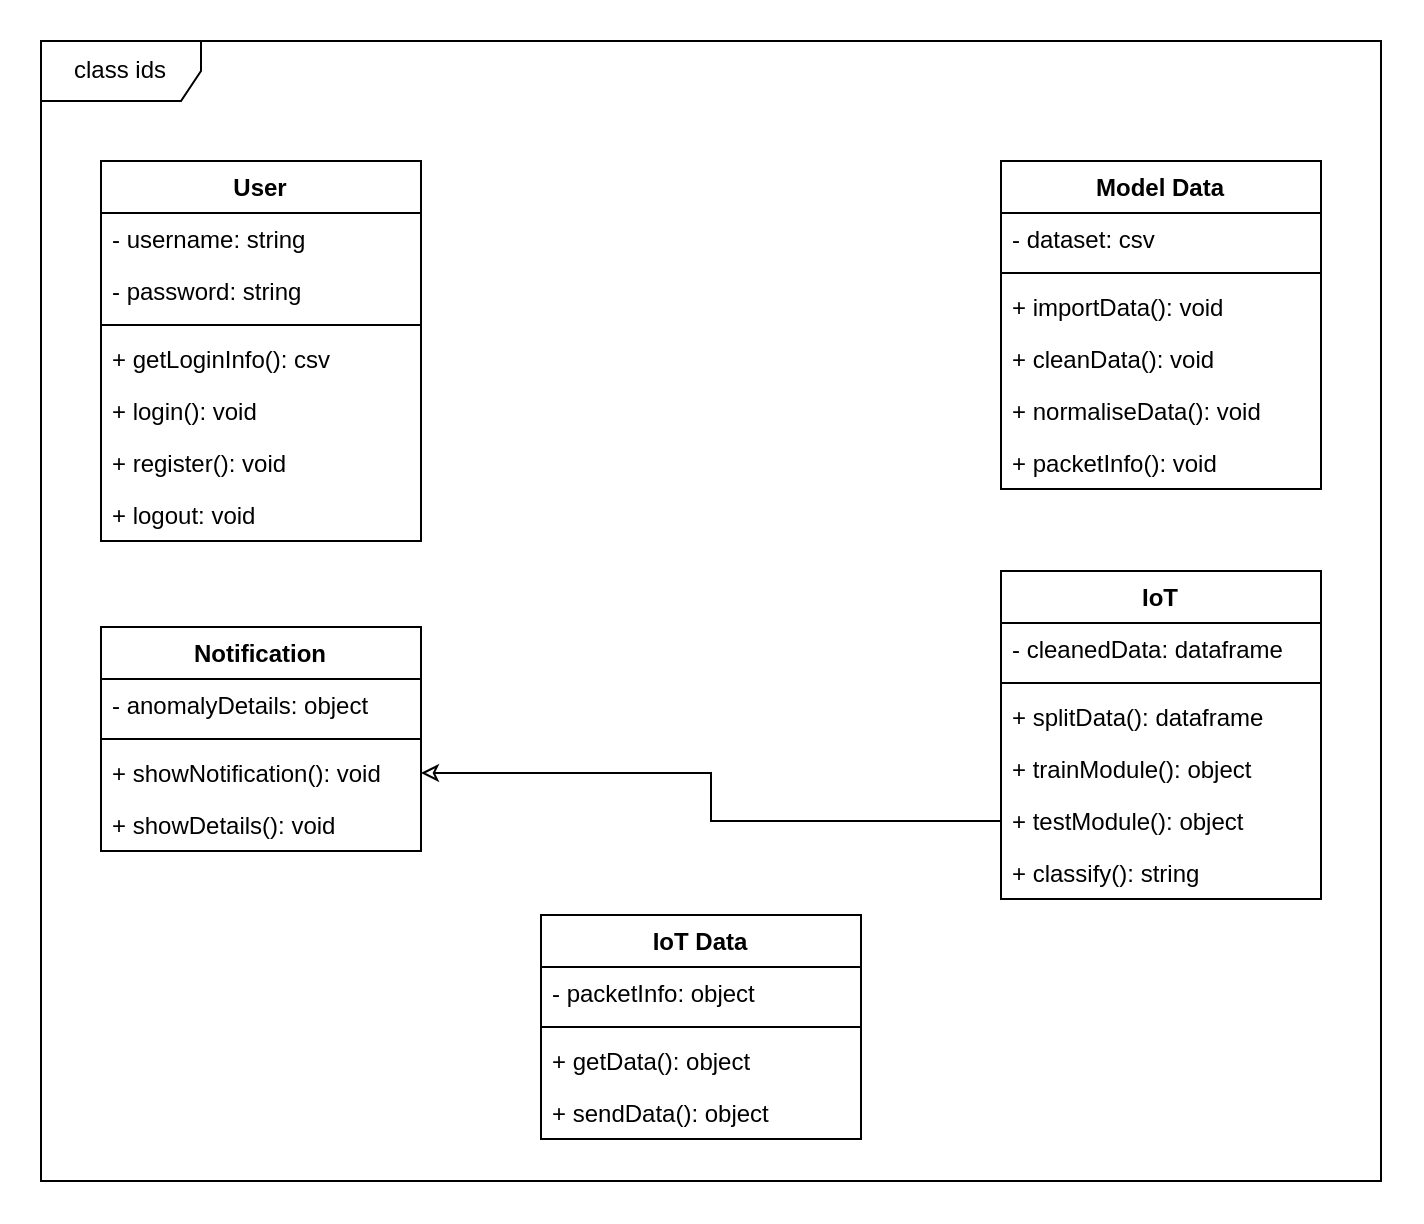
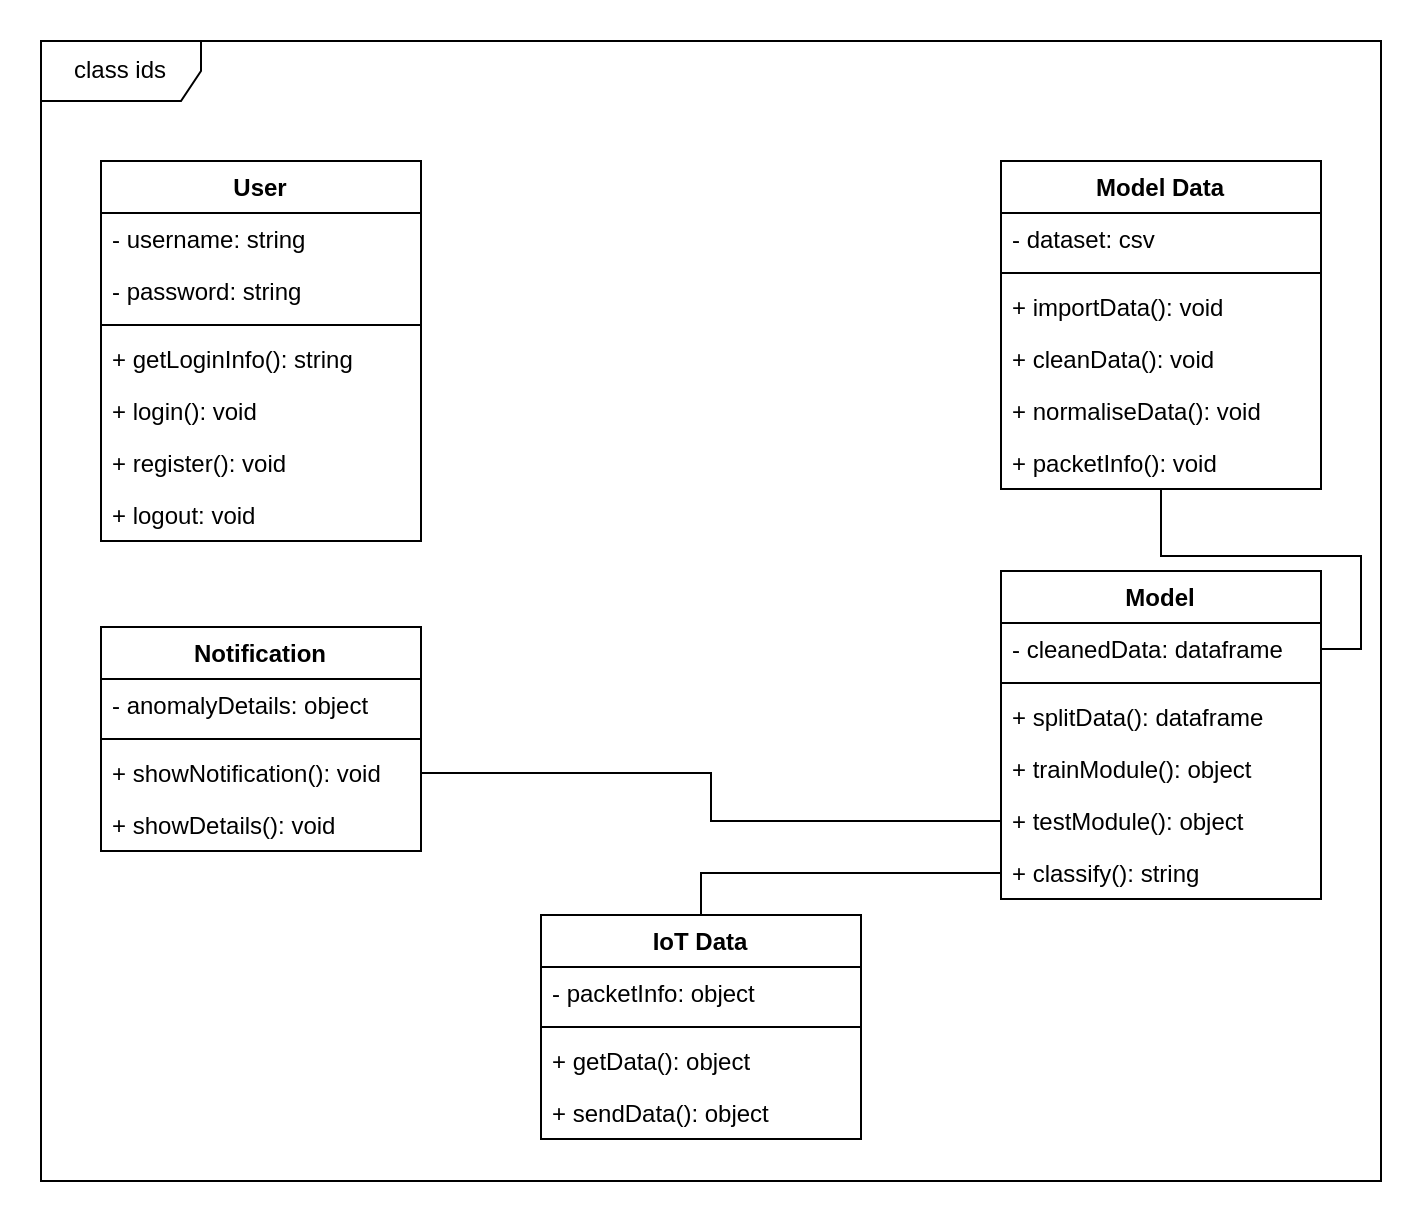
node "+ getLoginInfo(): csv": label "+ getLoginInfo(): csv" -> "+ getLoginInfo(): string"
edge "Model Data" -- "- cleanedData: dataframe": added
node "IoT": label "IoT" -> "Model"
edge "+ testModule(): object" -> "+ showNotification(): void": arrowhead classic -> none
edge "+ classify(): string" -- "IoT Data": added
